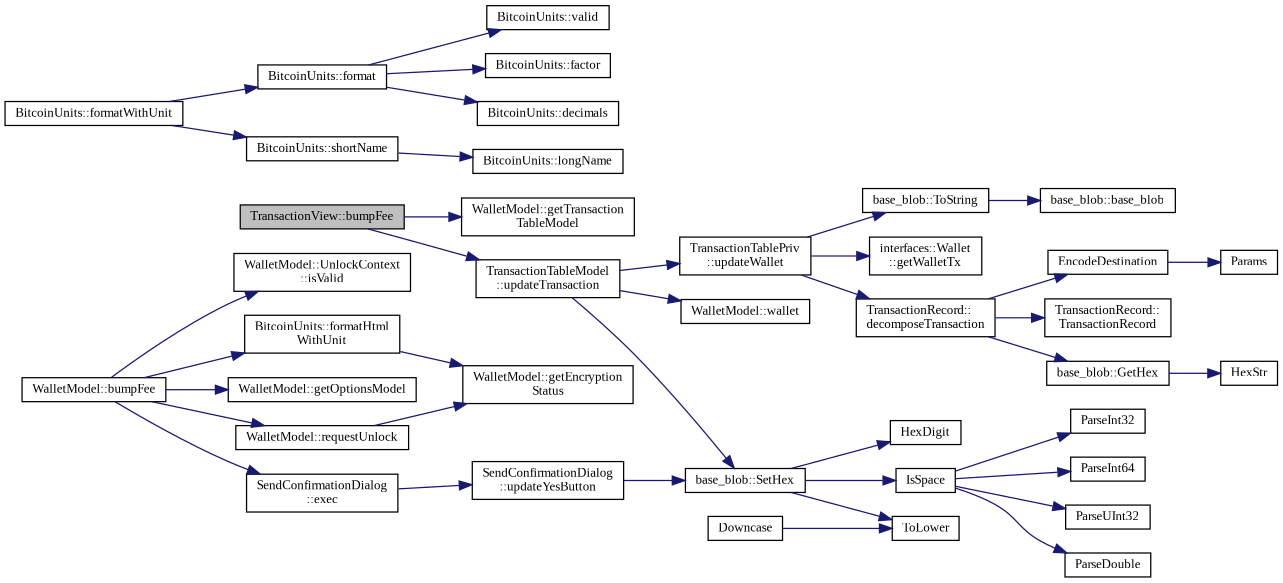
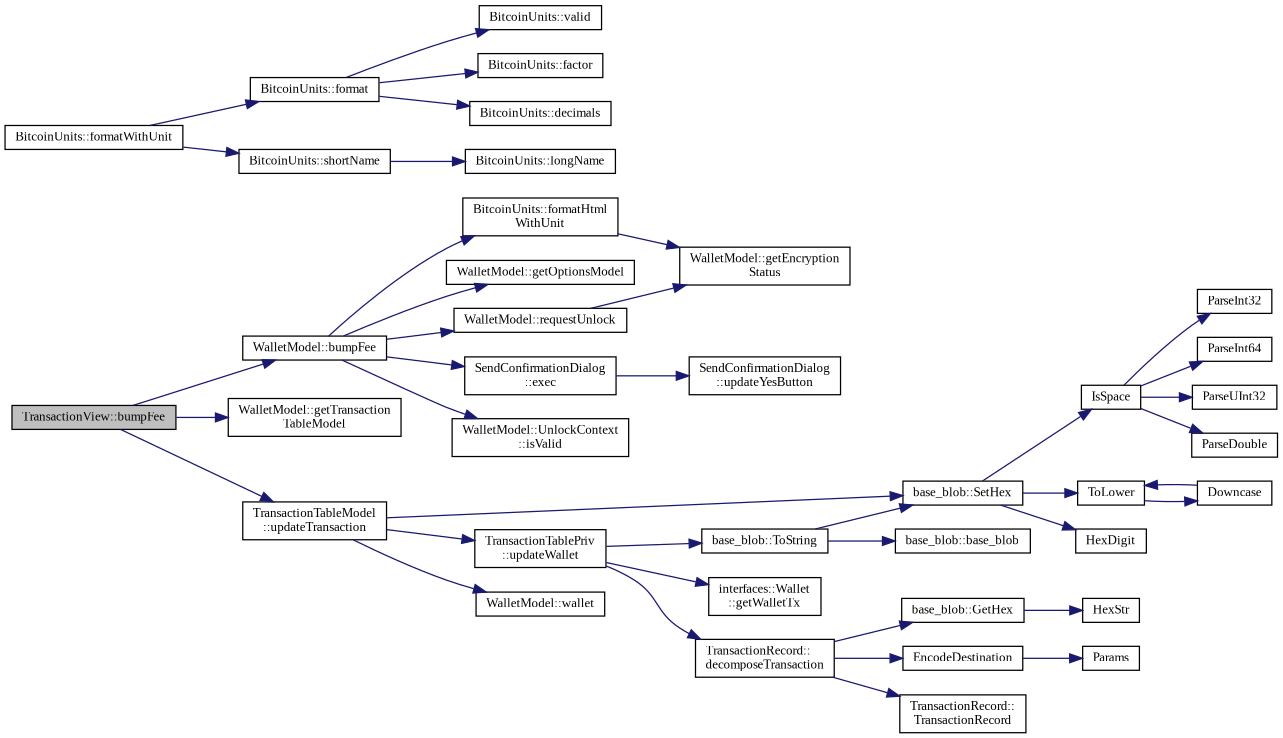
edge "TransactionView::bumpFee" -> "WalletModel::bumpFee": added
edge "SendConfirmationDialog ::updateYesButton" -> "base_blob::SetHex": now "base_blob::ToString" -> "base_blob::SetHex"
edge "ToLower" -> "Downcase": added
